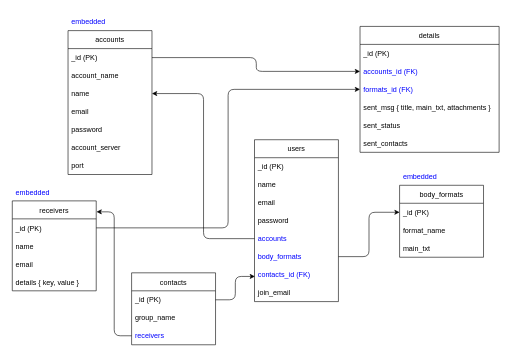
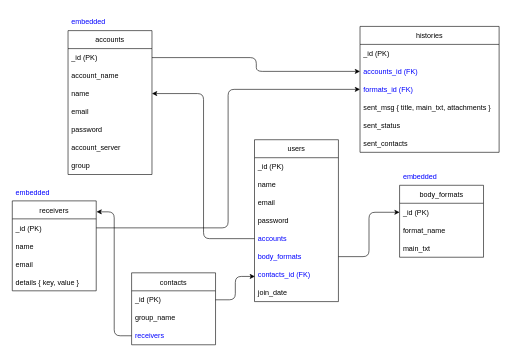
node "details": label "details" -> "histories"
node "port": label "port" -> "group"
node "join_email": label "join_email" -> "join_date"
